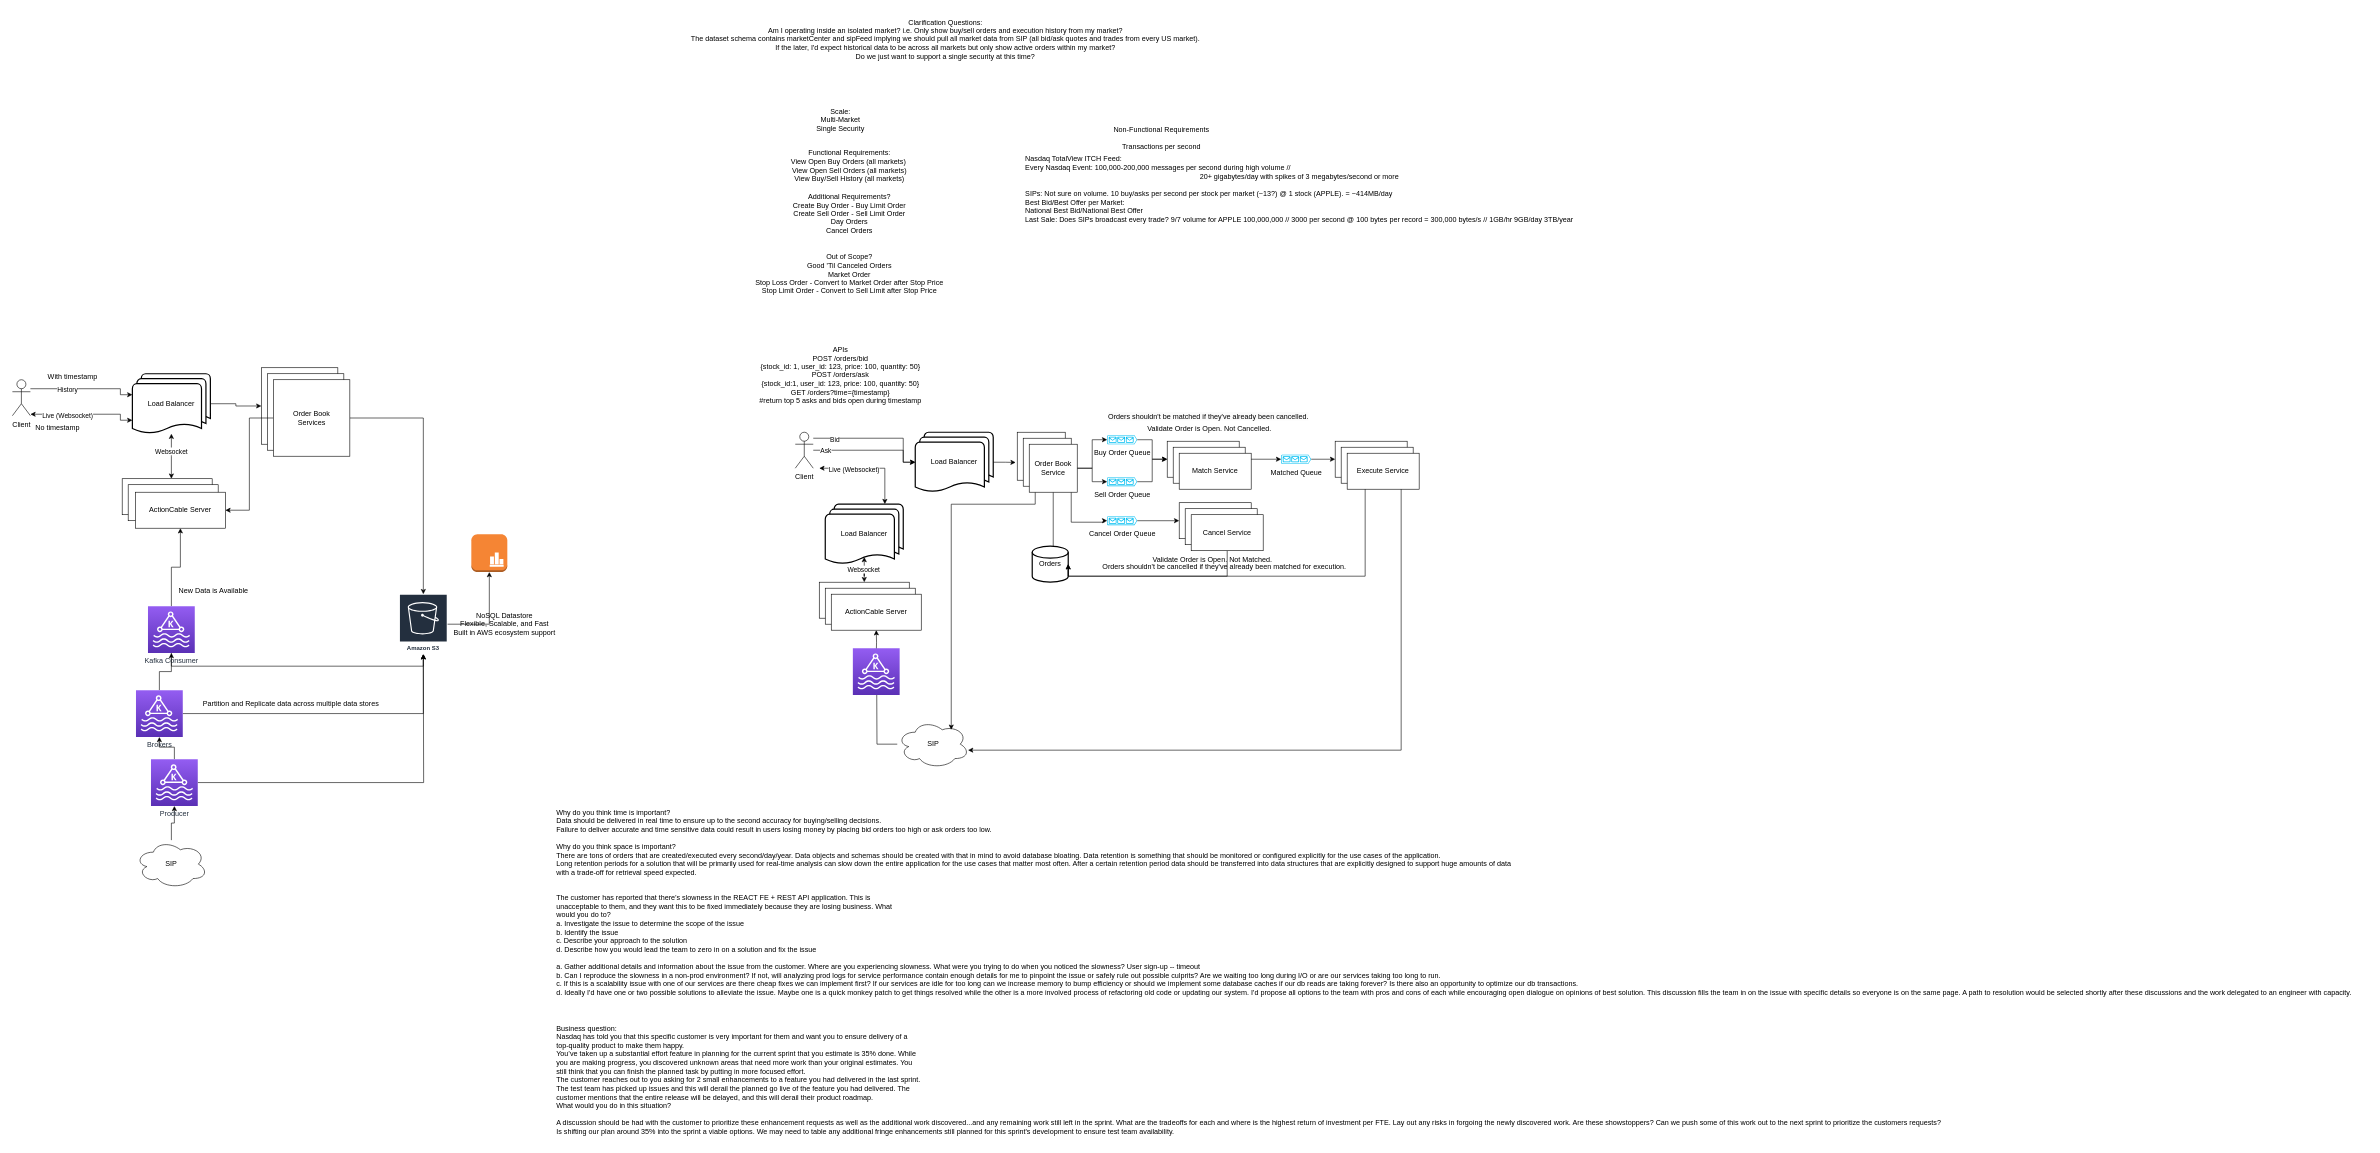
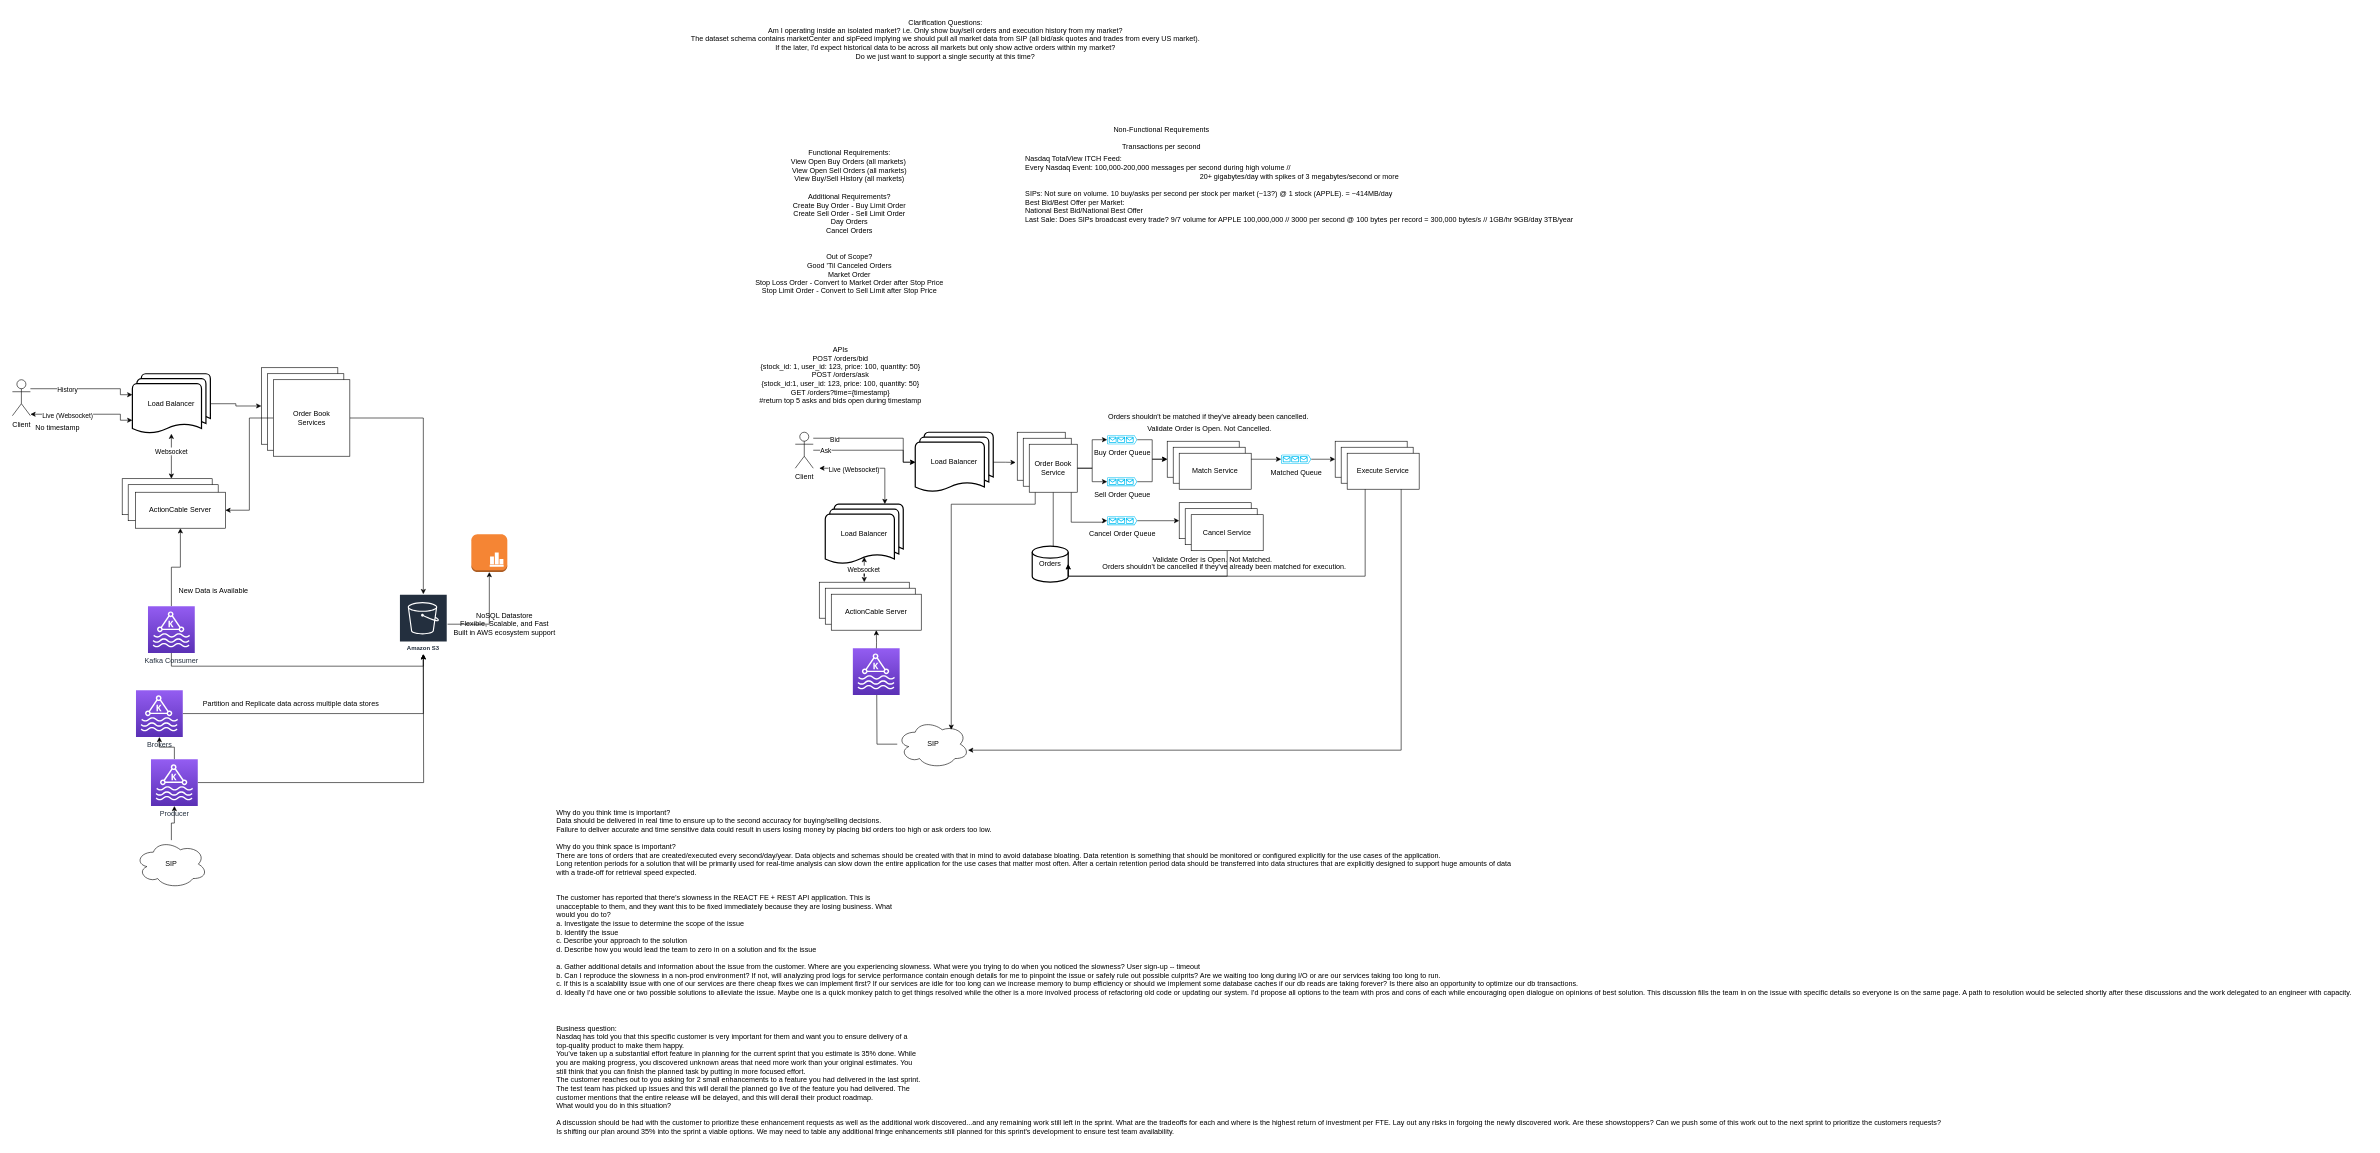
node "Scale: Multi-Market Single Security": removed
node "With timestamp": removed
edge "Brokers" -> "Kafka Consumer": removed
